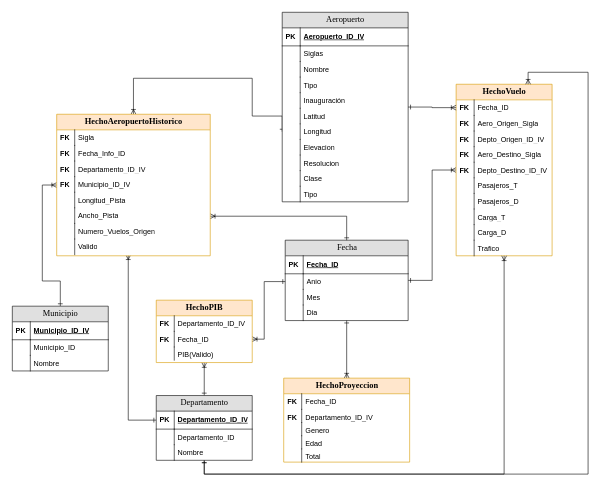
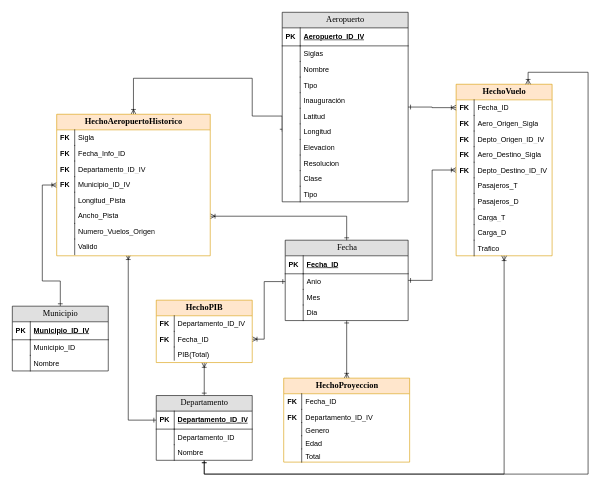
node "PIB(Valido)": label "PIB(Valido)" -> "PIB(Total)"
